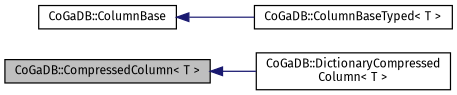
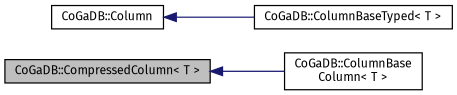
node "CoGaDB::ColumnBase": label "CoGaDB::ColumnBase" -> "CoGaDB::Column"
node "CoGaDB::DictionaryCompressed Column< T >": label "CoGaDB::DictionaryCompressed Column< T >" -> "CoGaDB::ColumnBase Column< T >"
